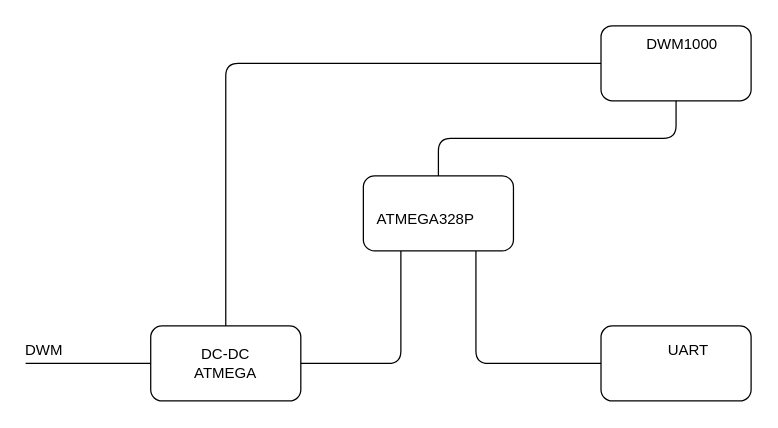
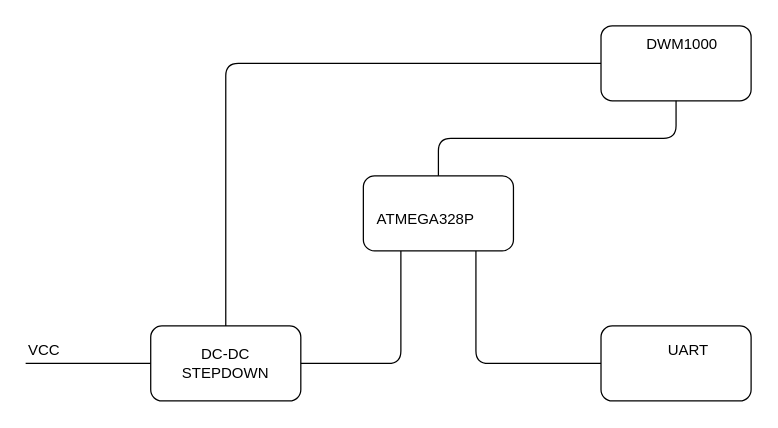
node "DWM": label "DWM" -> "VCC"
node "DC-DC ATMEGA": label "DC-DC ATMEGA" -> "DC-DC STEPDOWN"
